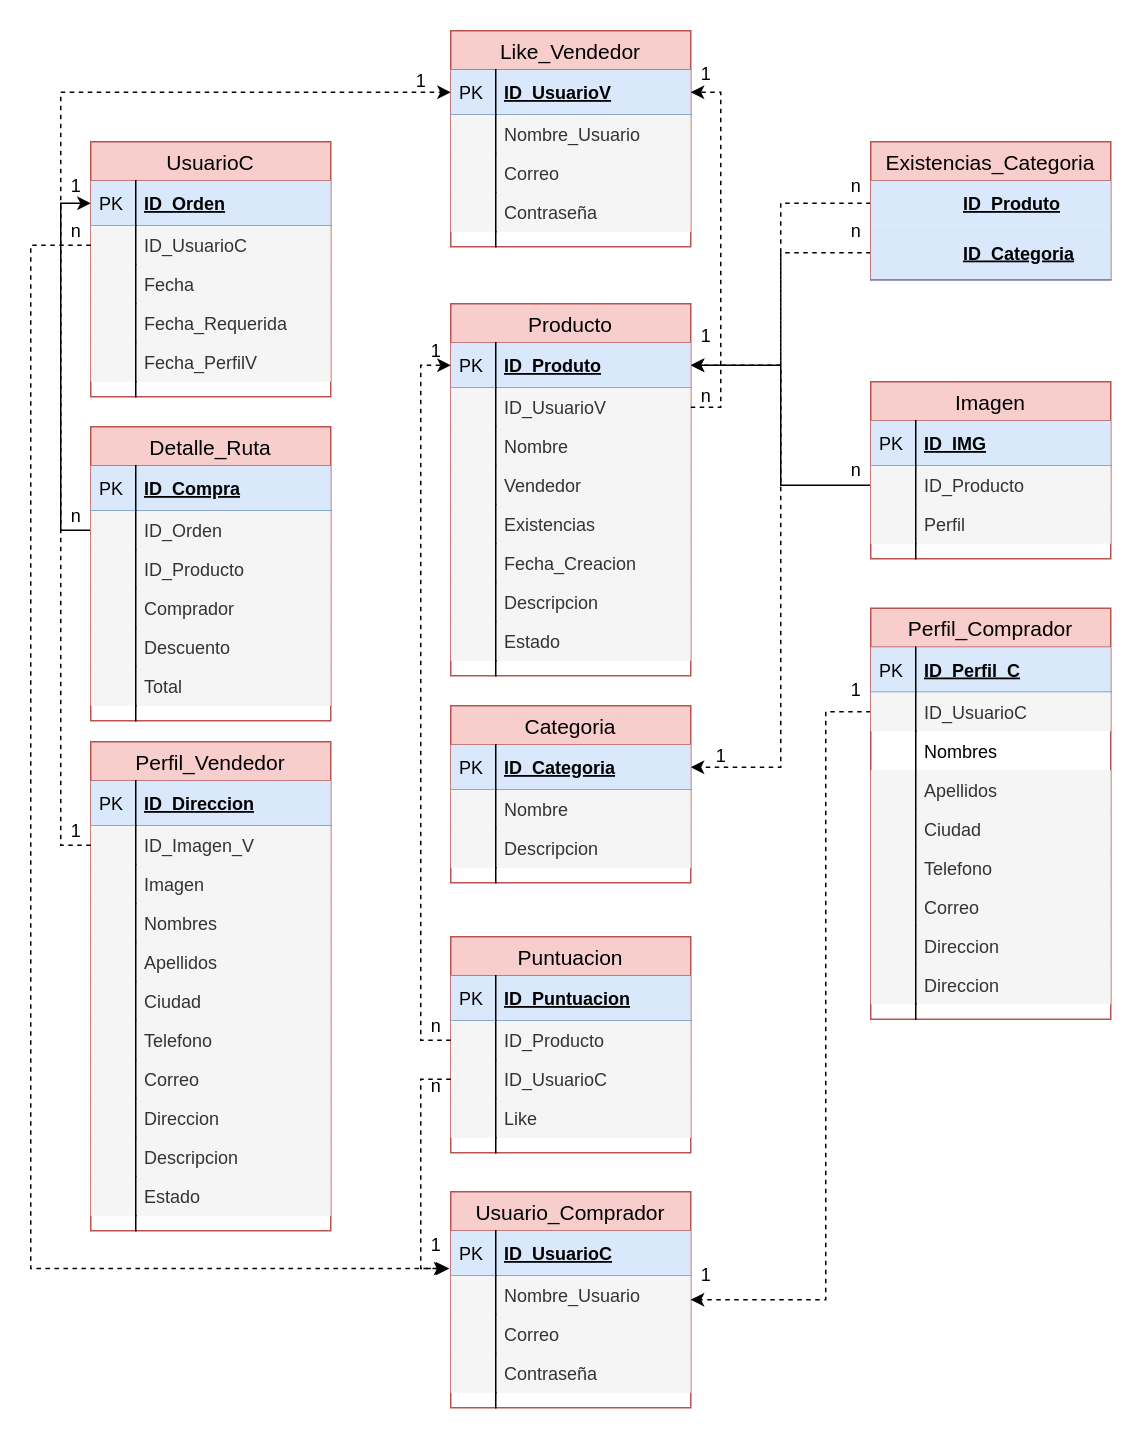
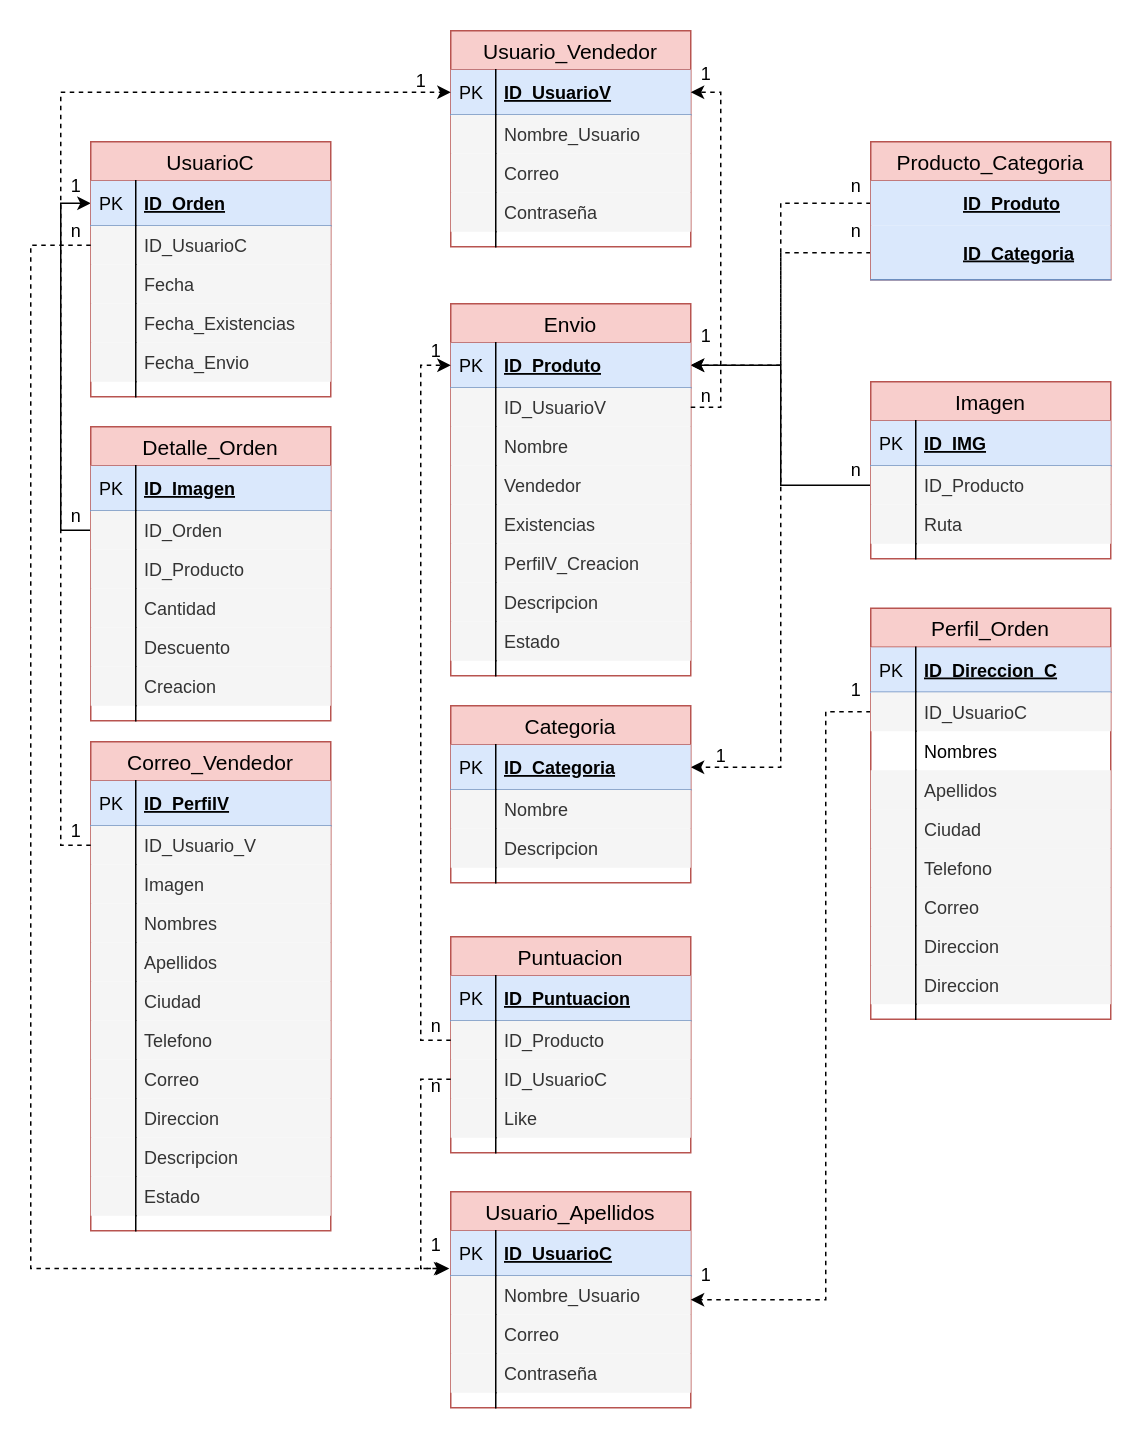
node "Like_Vendedor": label "Like_Vendedor" -> "Usuario_Vendedor"
node "Existencias_Categoria": label "Existencias_Categoria" -> "Producto_Categoria"
node "Fecha_Requerida": label "Fecha_Requerida" -> "Fecha_Existencias"
node "Producto": label "Producto" -> "Envio"
node "Fecha_PerfilV": label "Fecha_PerfilV" -> "Fecha_Envio"
node "Detalle_Ruta": label "Detalle_Ruta" -> "Detalle_Orden"
node "ID_Compra": label "ID_Compra" -> "ID_Imagen"
node "Perfil": label "Perfil" -> "Ruta"
node "Fecha_Creacion": label "Fecha_Creacion" -> "PerfilV_Creacion"
node "Comprador": label "Comprador" -> "Cantidad"
node "Perfil_Comprador": label "Perfil_Comprador" -> "Perfil_Orden"
node "ID_Perfil_C": label "ID_Perfil_C" -> "ID_Direccion_C"
node "Total": label "Total" -> "Creacion"
node "Perfil_Vendedor": label "Perfil_Vendedor" -> "Correo_Vendedor"
node "ID_Direccion": label "ID_Direccion" -> "ID_PerfilV"
node "ID_Imagen_V": label "ID_Imagen_V" -> "ID_Usuario_V"
node "Usuario_Comprador": label "Usuario_Comprador" -> "Usuario_Apellidos"
